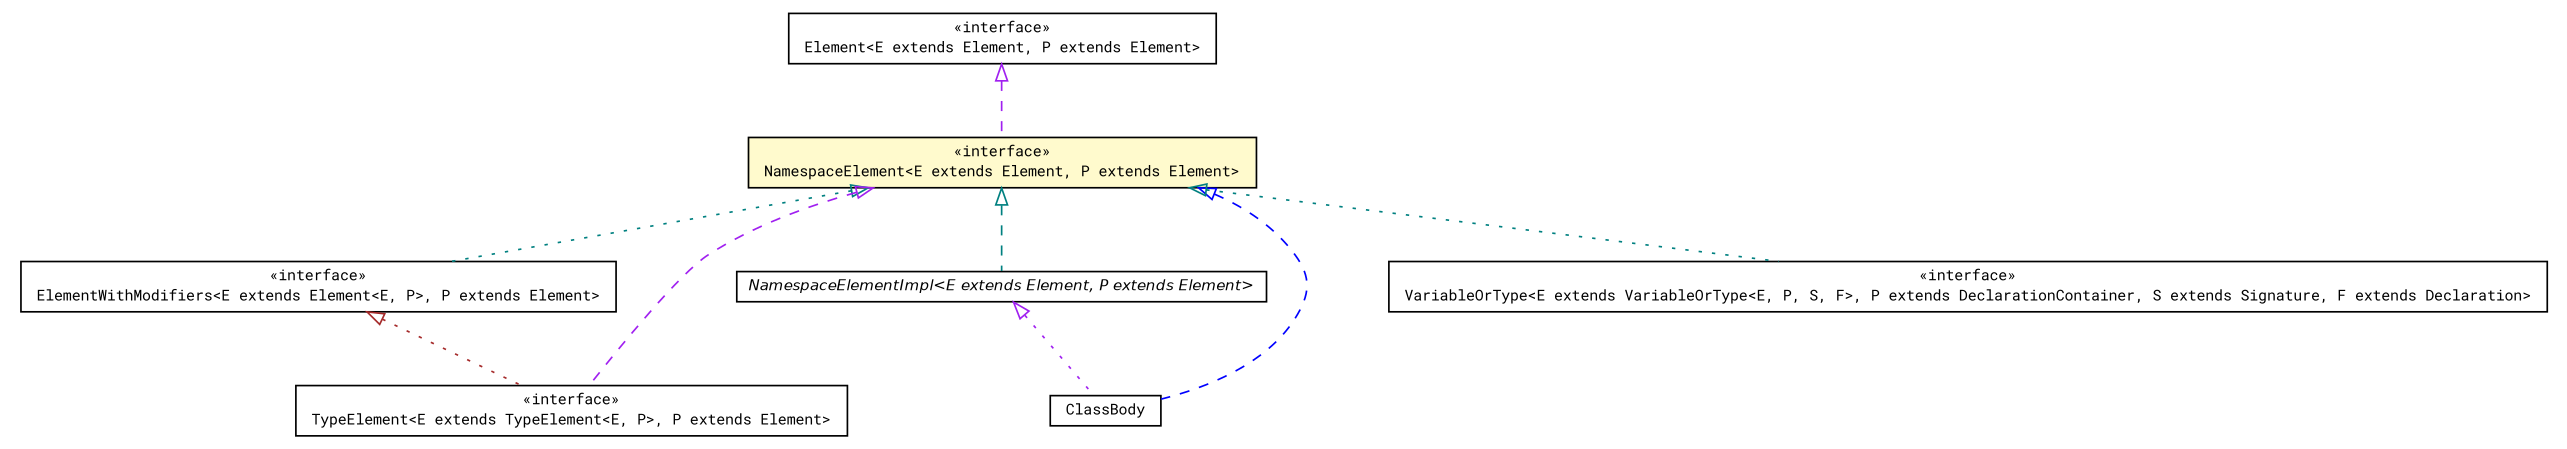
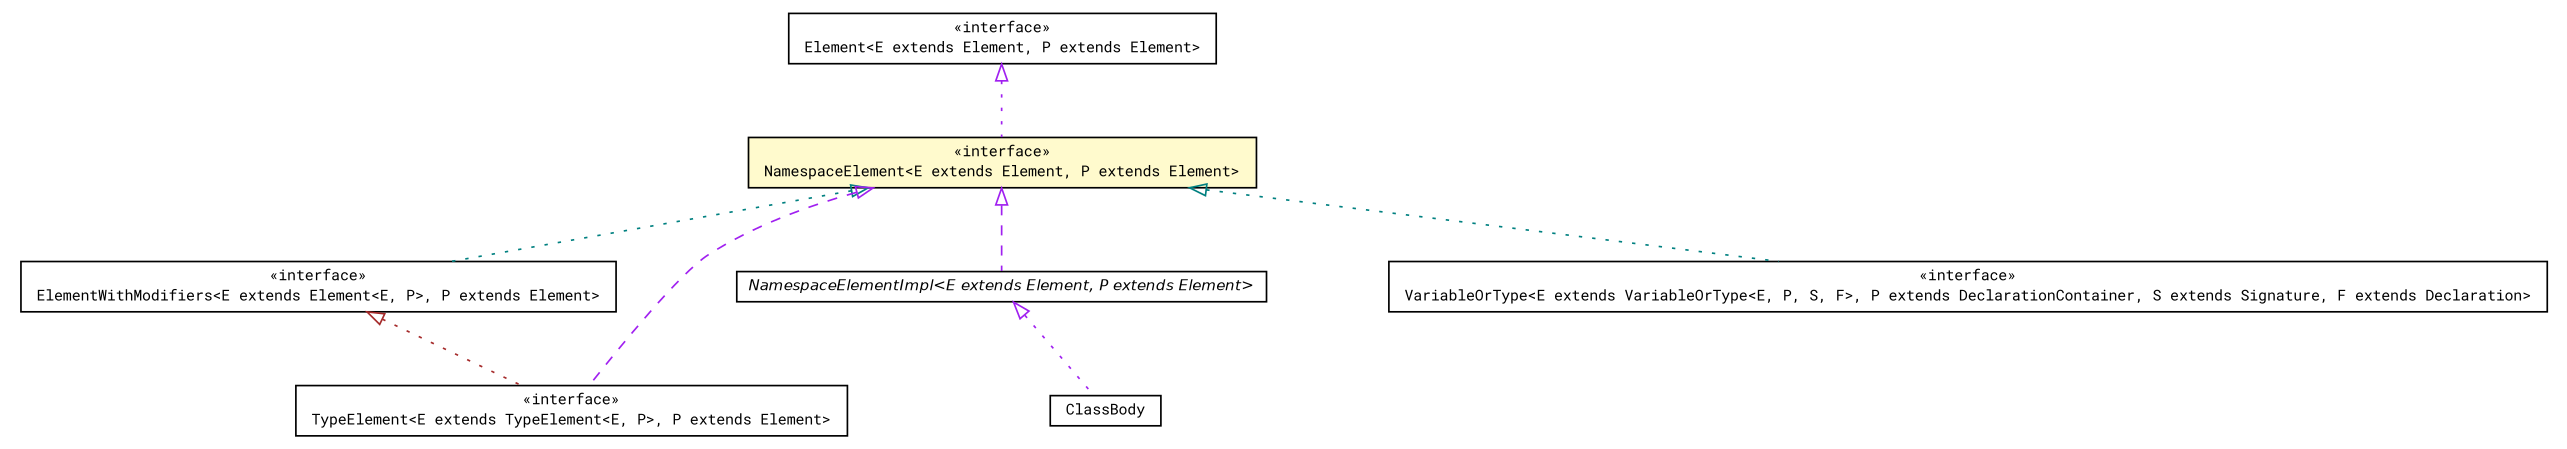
edge "NamespaceElement<E extends Element, P extends Element>" -> "Element<E extends Element, P extends Element>": style dashed -> dotted
edge "NamespaceElementImpl<E extends Element, P extends Element>" -> "NamespaceElement<E extends Element, P extends Element>": color teal -> purple
edge "ClassBody" -> "NamespaceElement<E extends Element, P extends Element>": removed
